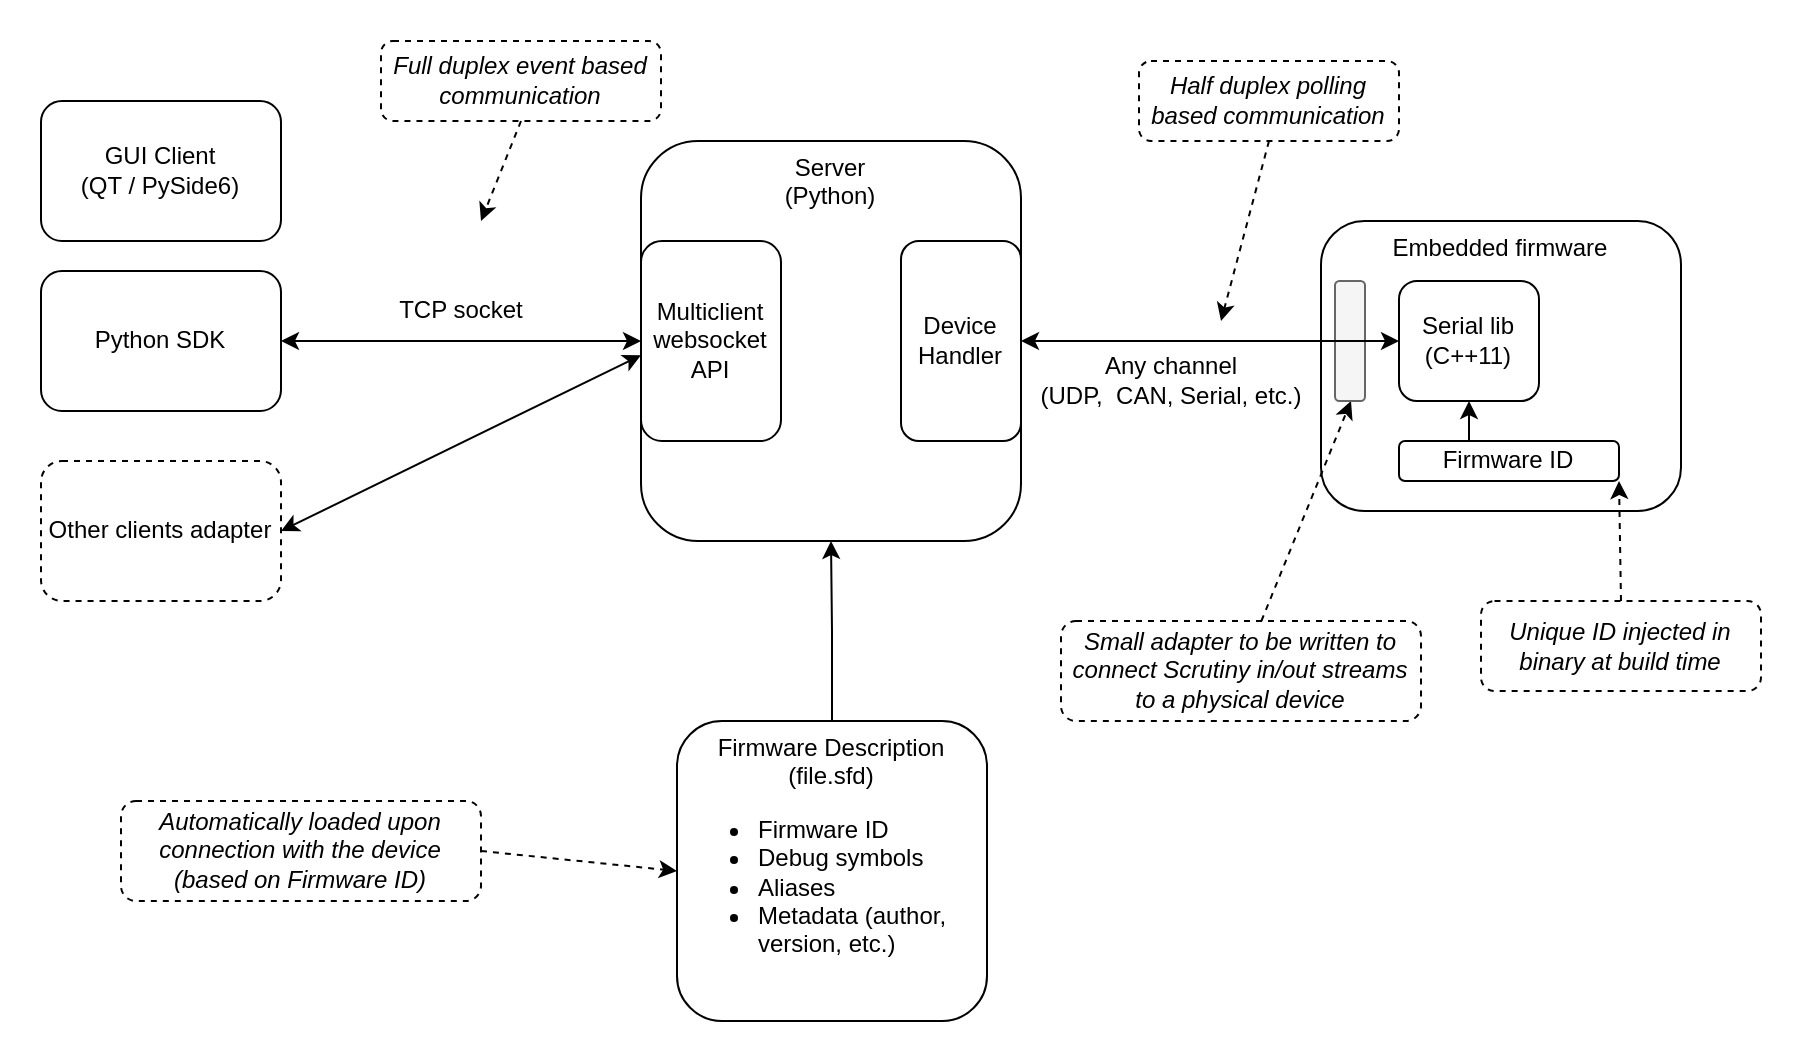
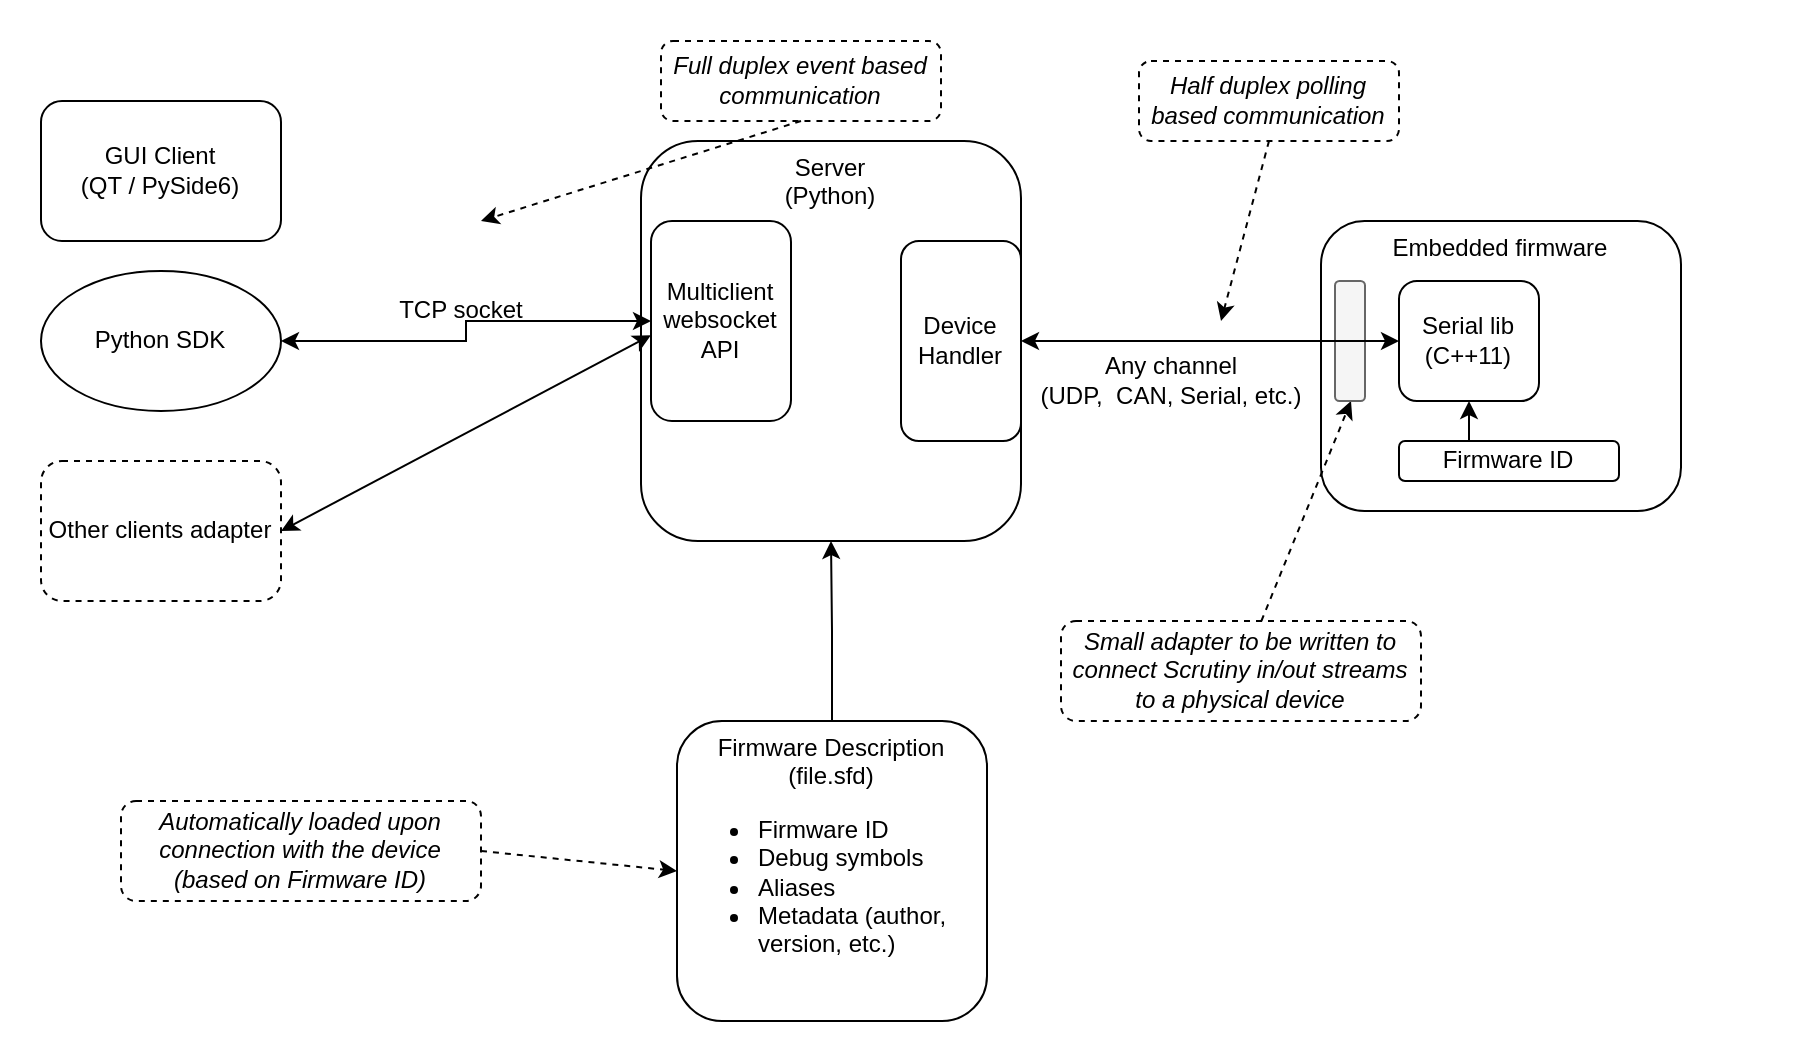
node "Full duplex event based communication": moved (521, 81) -> (801, 81)
node "Python SDK": shape rounded rectangle -> ellipse
node "Multiclient websocket API": moved (711, 341) -> (721, 321)
edge "Unique ID injected in binary at build time" -> "Firmware ID": removed
node "Unique ID injected in binary at build time": removed
